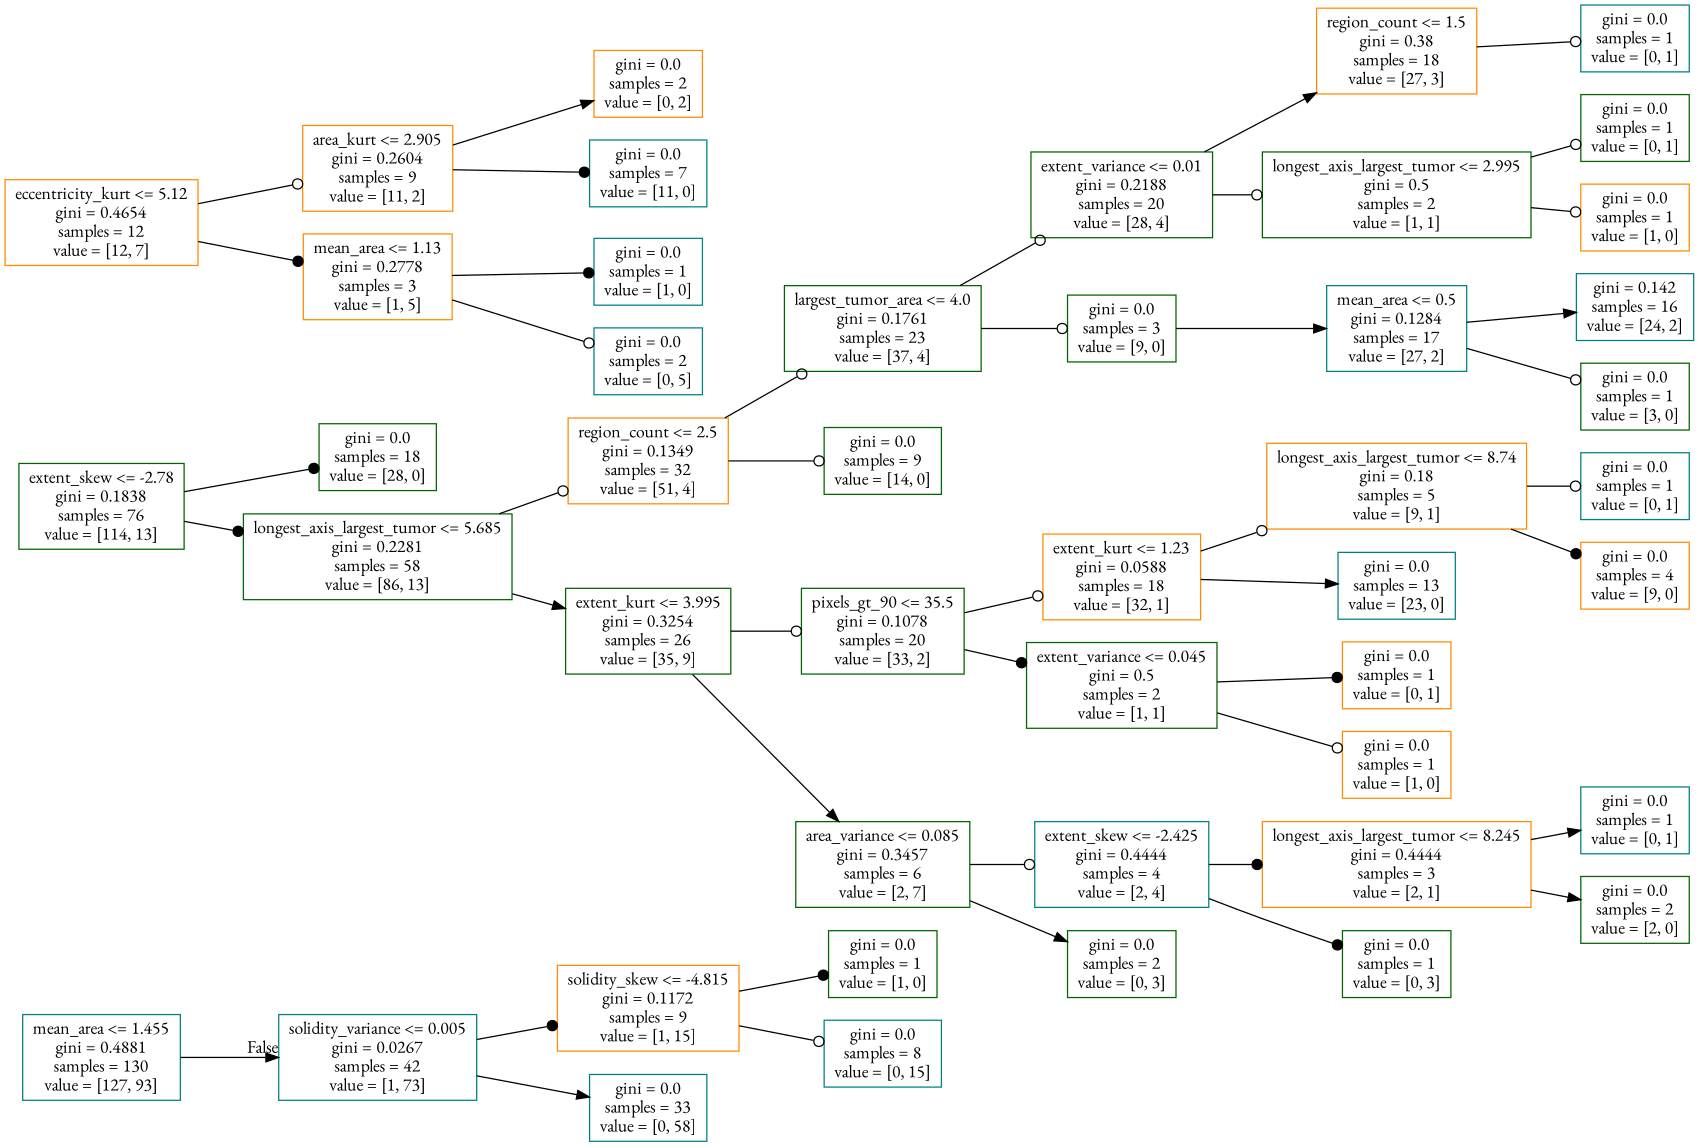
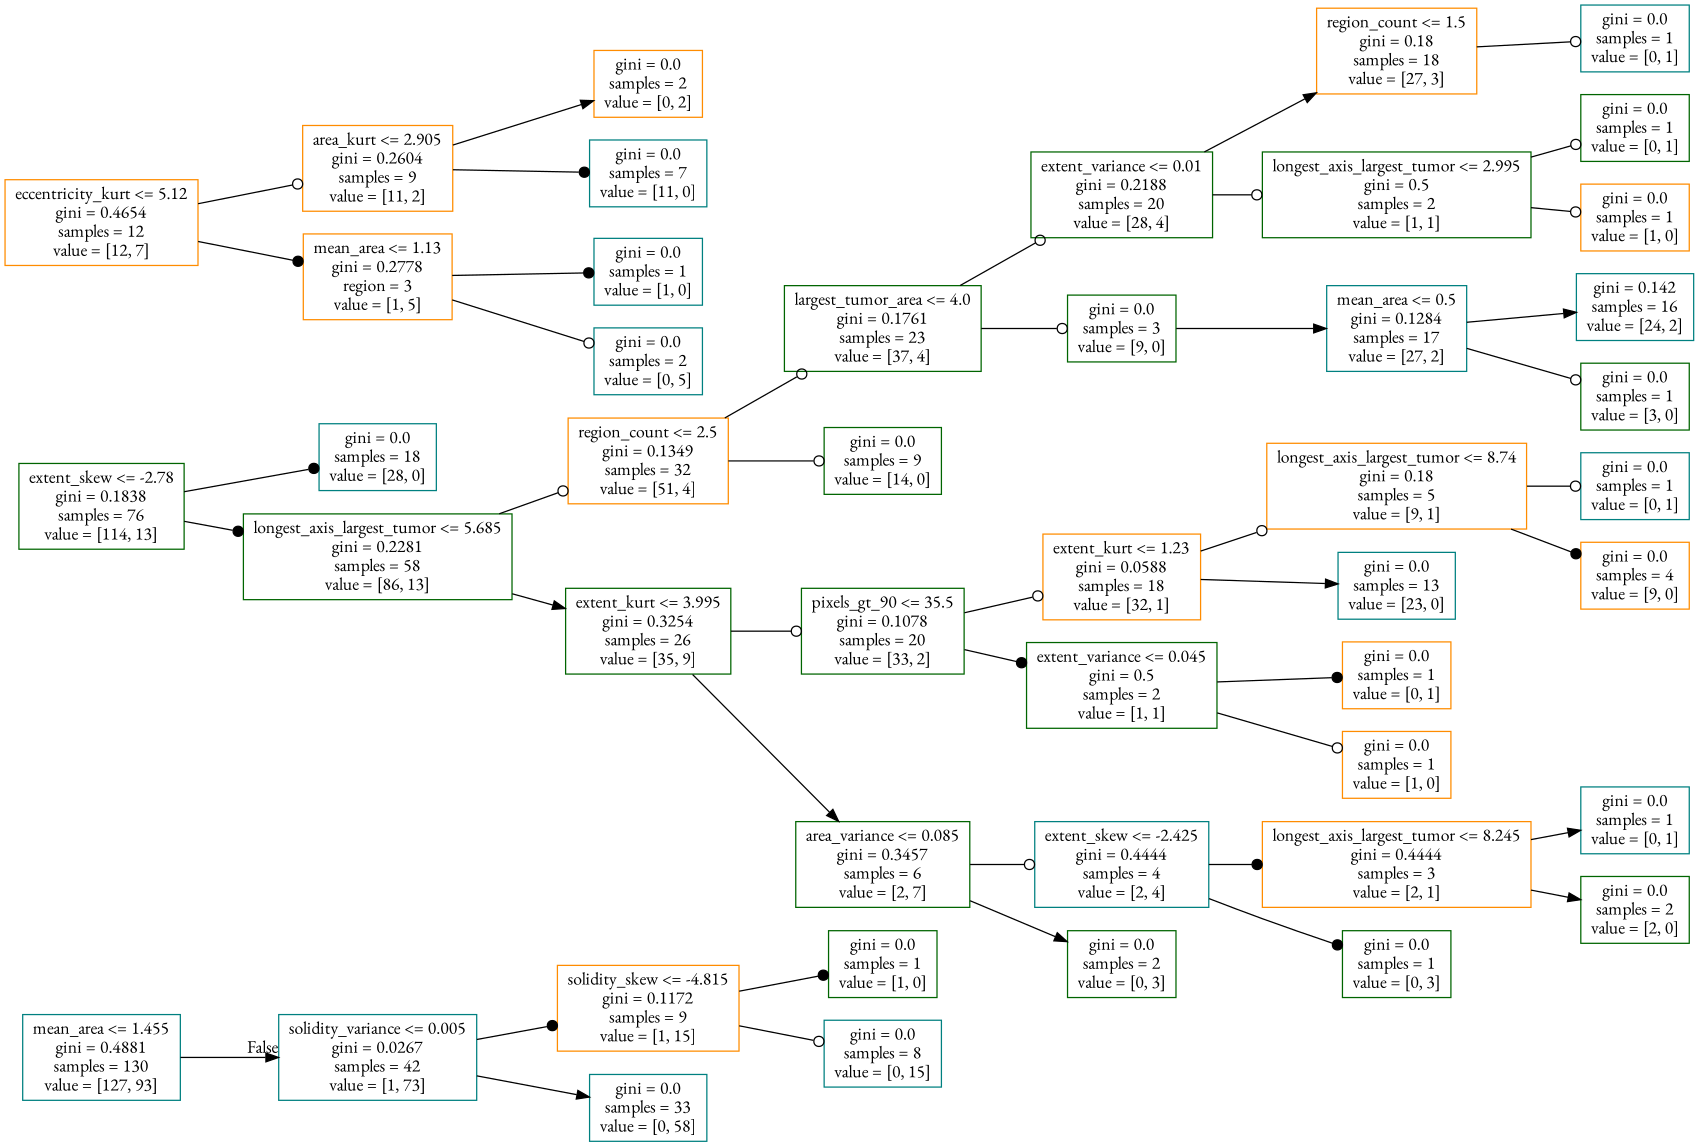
node "region_count <= 1.5 gini = 0.38 samples = 18 value = [27, 3]": label "region_count <= 1.5 gini = 0.38 samples = 18 value = [27, 3]" -> "region_count <= 1.5 gini = 0.18 samples = 18 value = [27, 3]"
node "mean_area <= 1.13 gini = 0.2778 samples = 3 value = [1, 5]": label "mean_area <= 1.13 gini = 0.2778 samples = 3 value = [1, 5]" -> "mean_area <= 1.13 gini = 0.2778 region = 3 value = [1, 5]"
node "gini = 0.0 samples = 18 value = [28, 0]": color darkgreen -> teal
